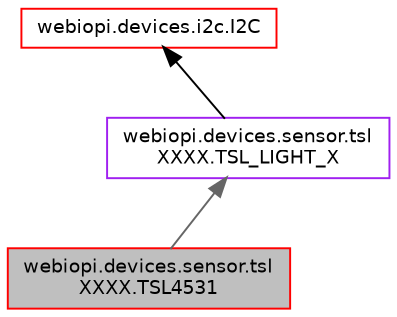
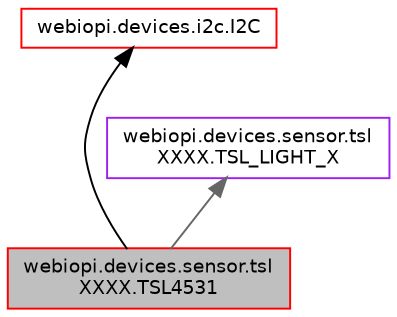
edge "webiopi.devices.sensor.tsl XXXX.TSL_LIGHT_X" -> "webiopi.devices.i2c.I2C": now "webiopi.devices.sensor.tsl XXXX.TSL4531" -> "webiopi.devices.i2c.I2C"
